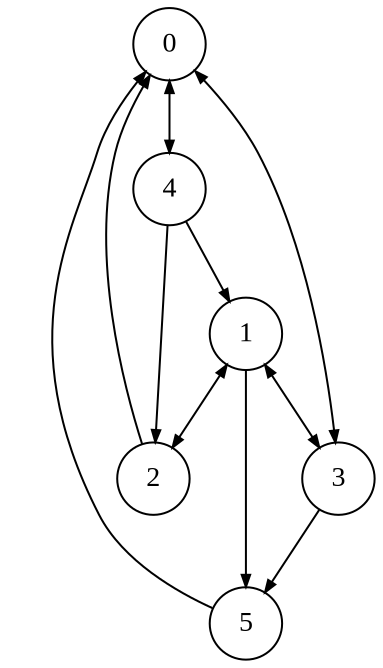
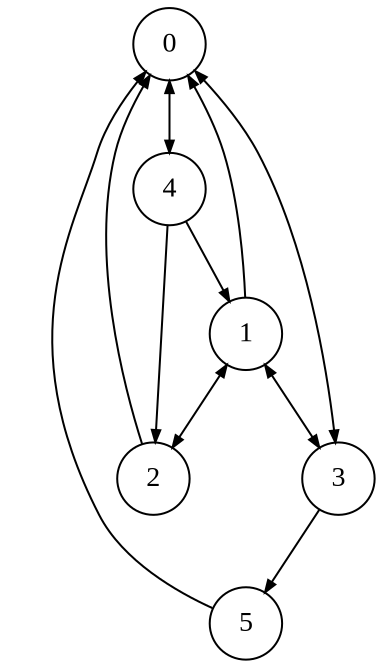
edge "1" -> "5": now "1" -> "0"
